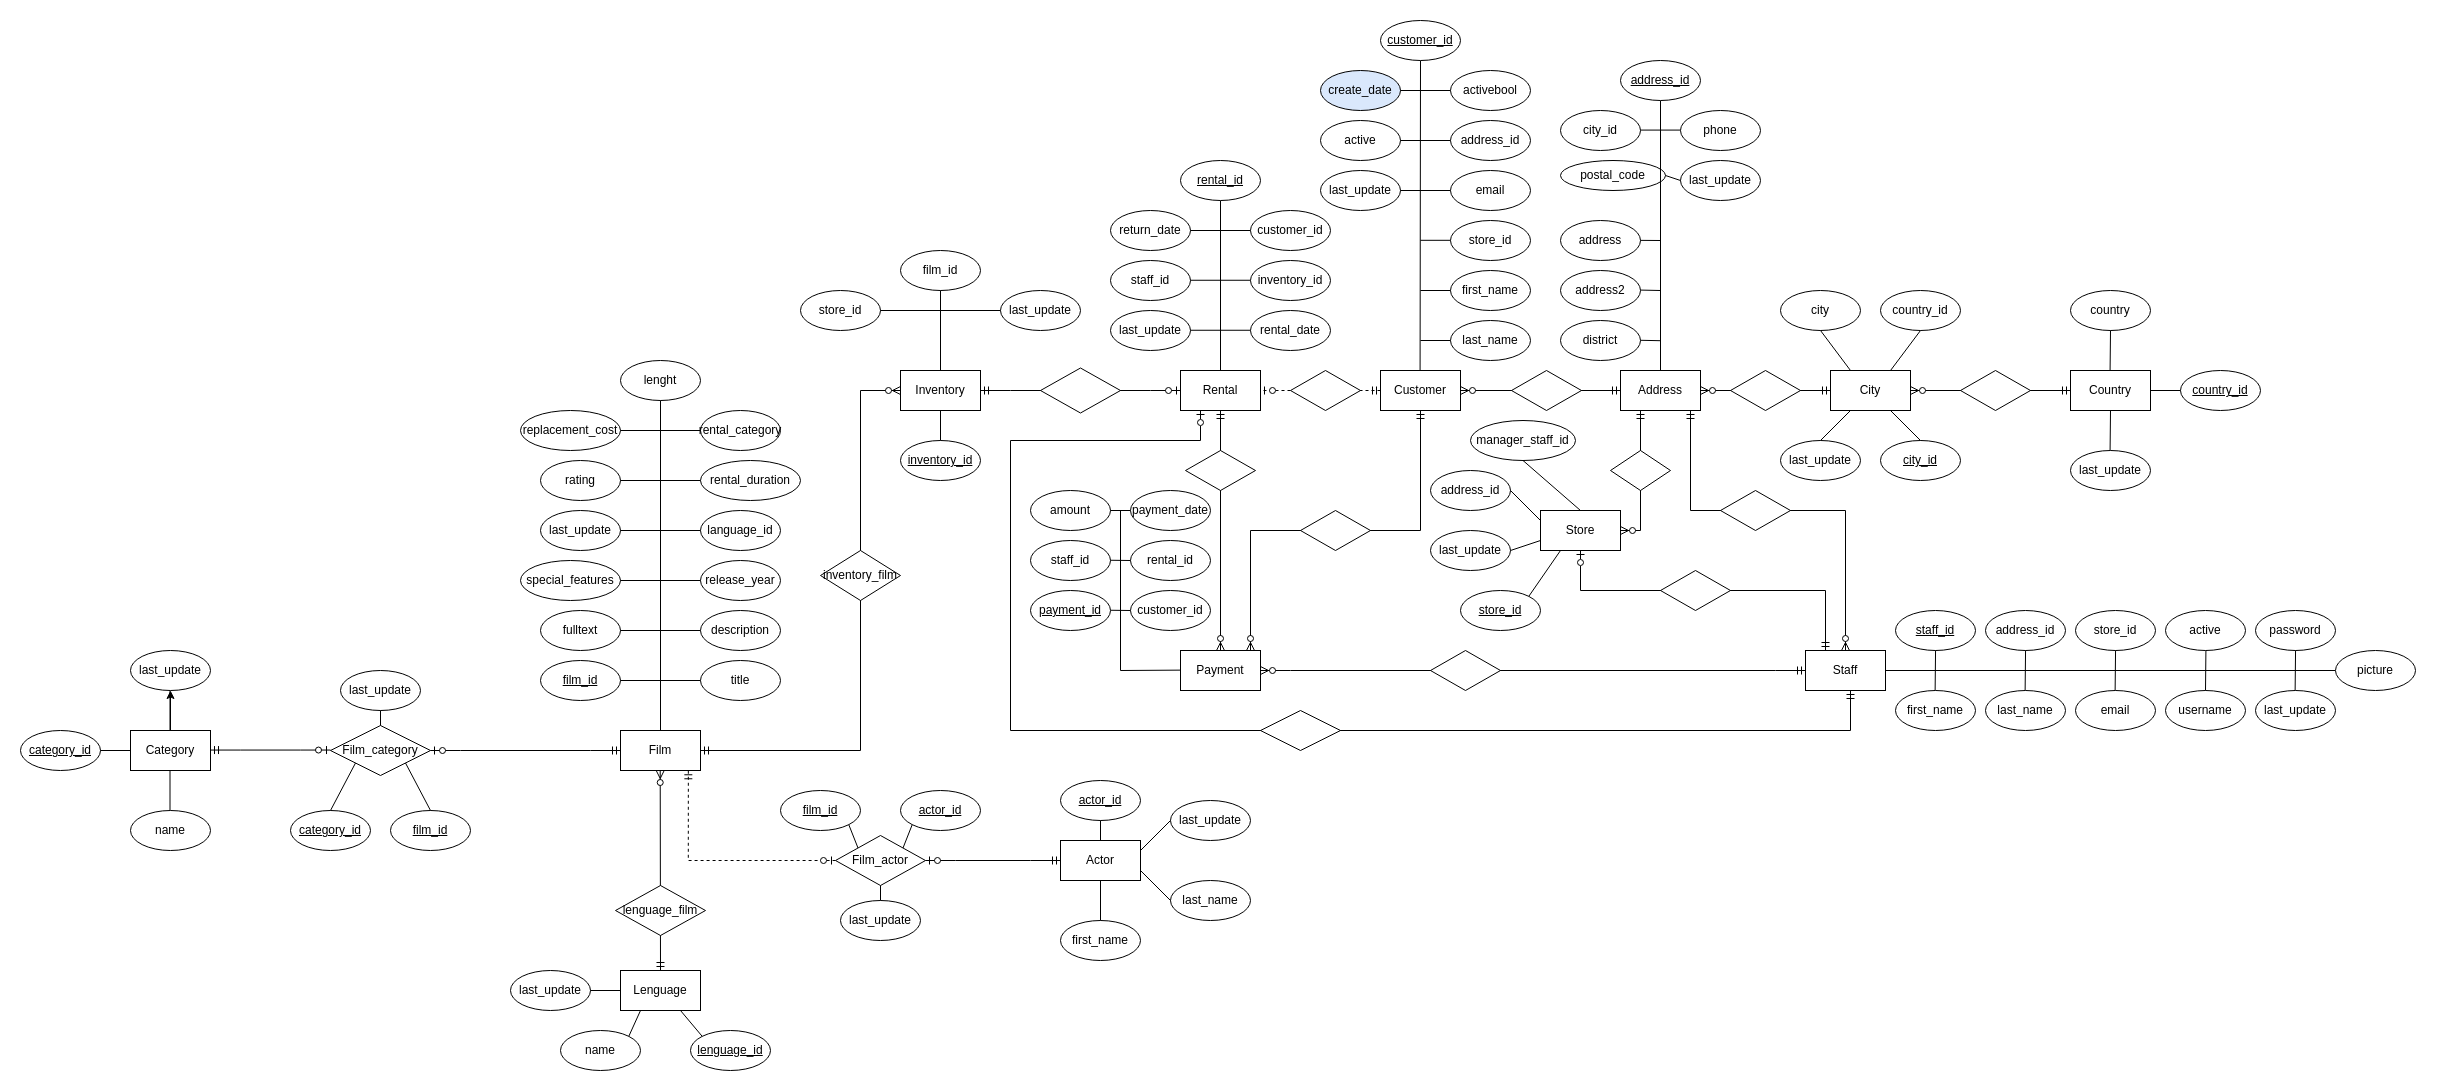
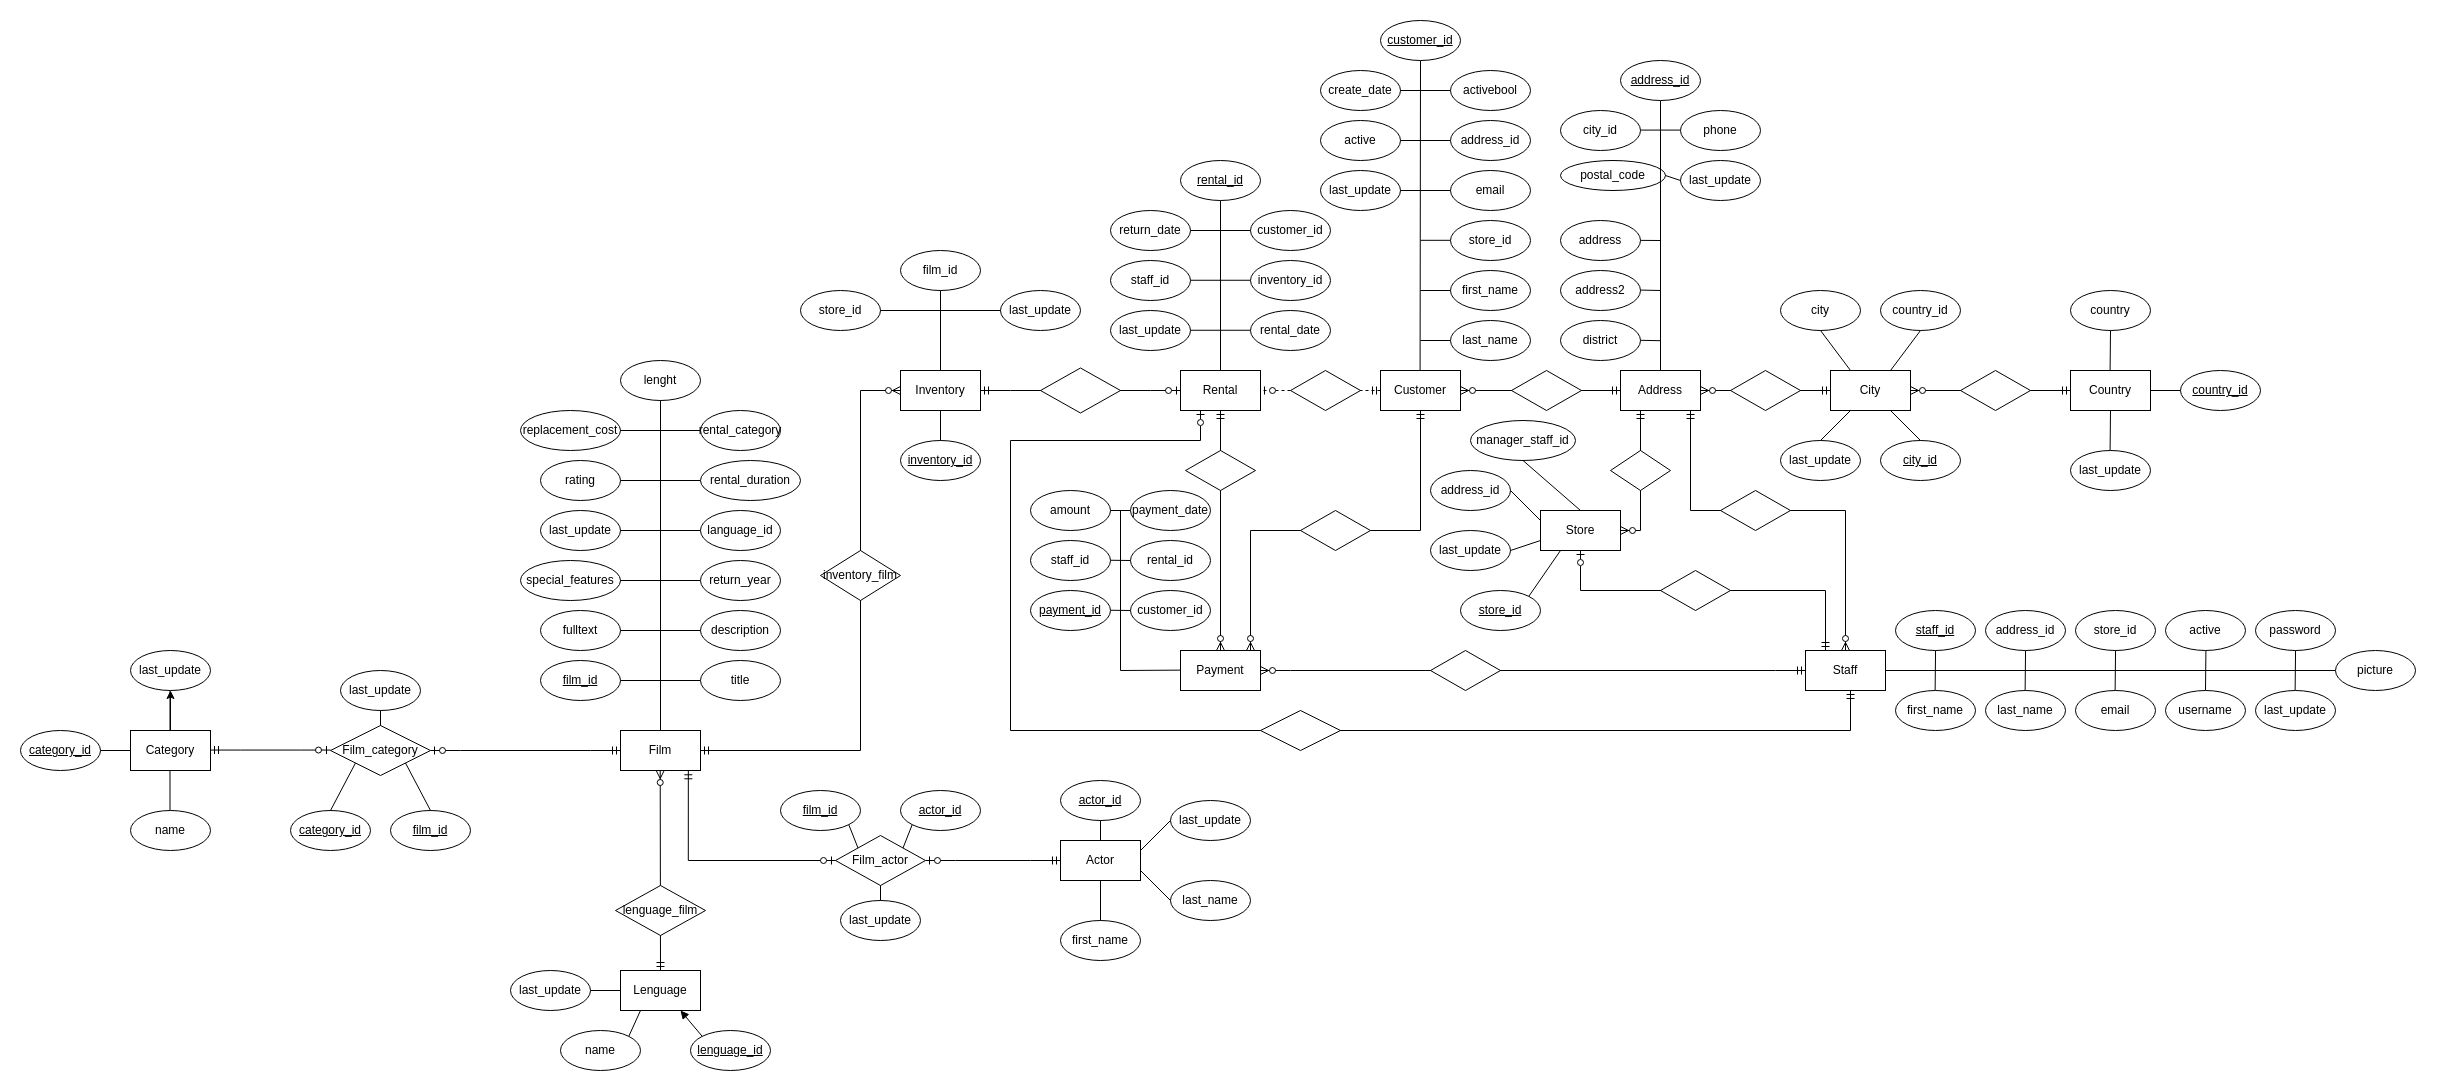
node "create_date": fillcolor #dae8fc -> #ffffff
node "release_year": label "release_year" -> "return_year"
edge "Film" -- "Film_actor": style dashed -> solid
edge "Lenguage" -- "lenguage_id": arrowhead none -> block
